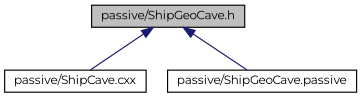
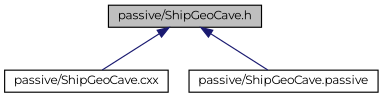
node "passive/ShipCave.cxx": label "passive/ShipCave.cxx" -> "passive/ShipGeoCave.cxx"
